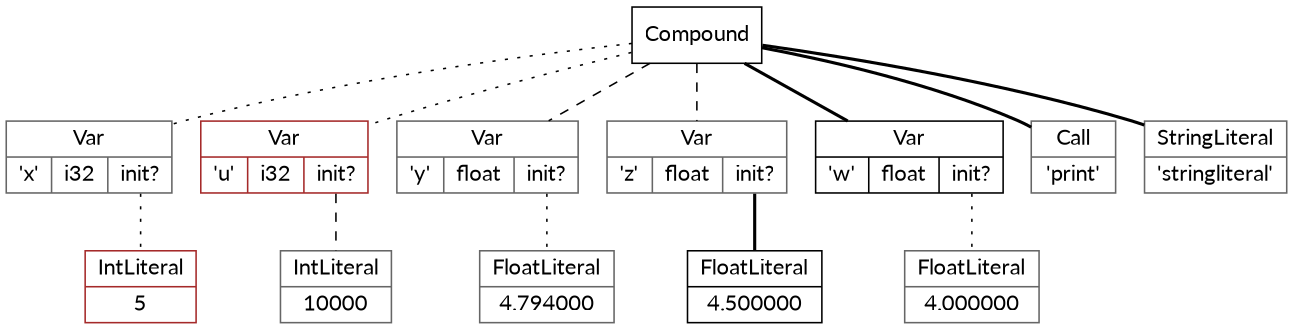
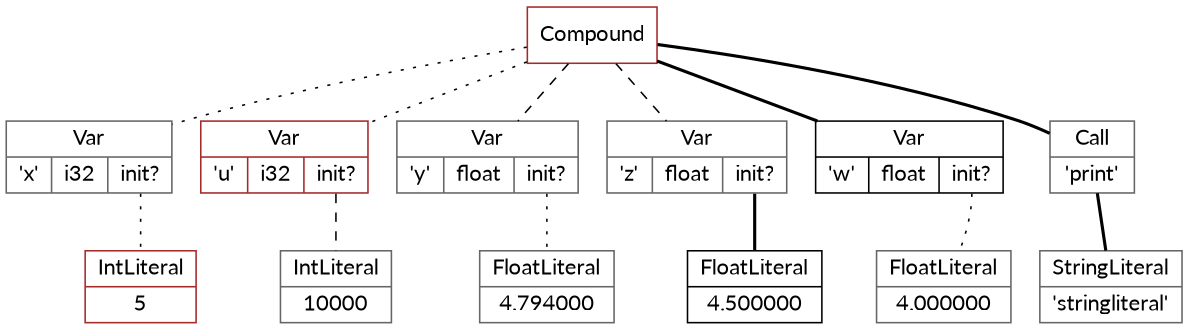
node "Compound": color black -> brown
edge "Compound" -- "StringLiteral": now "Call" -- "StringLiteral"
